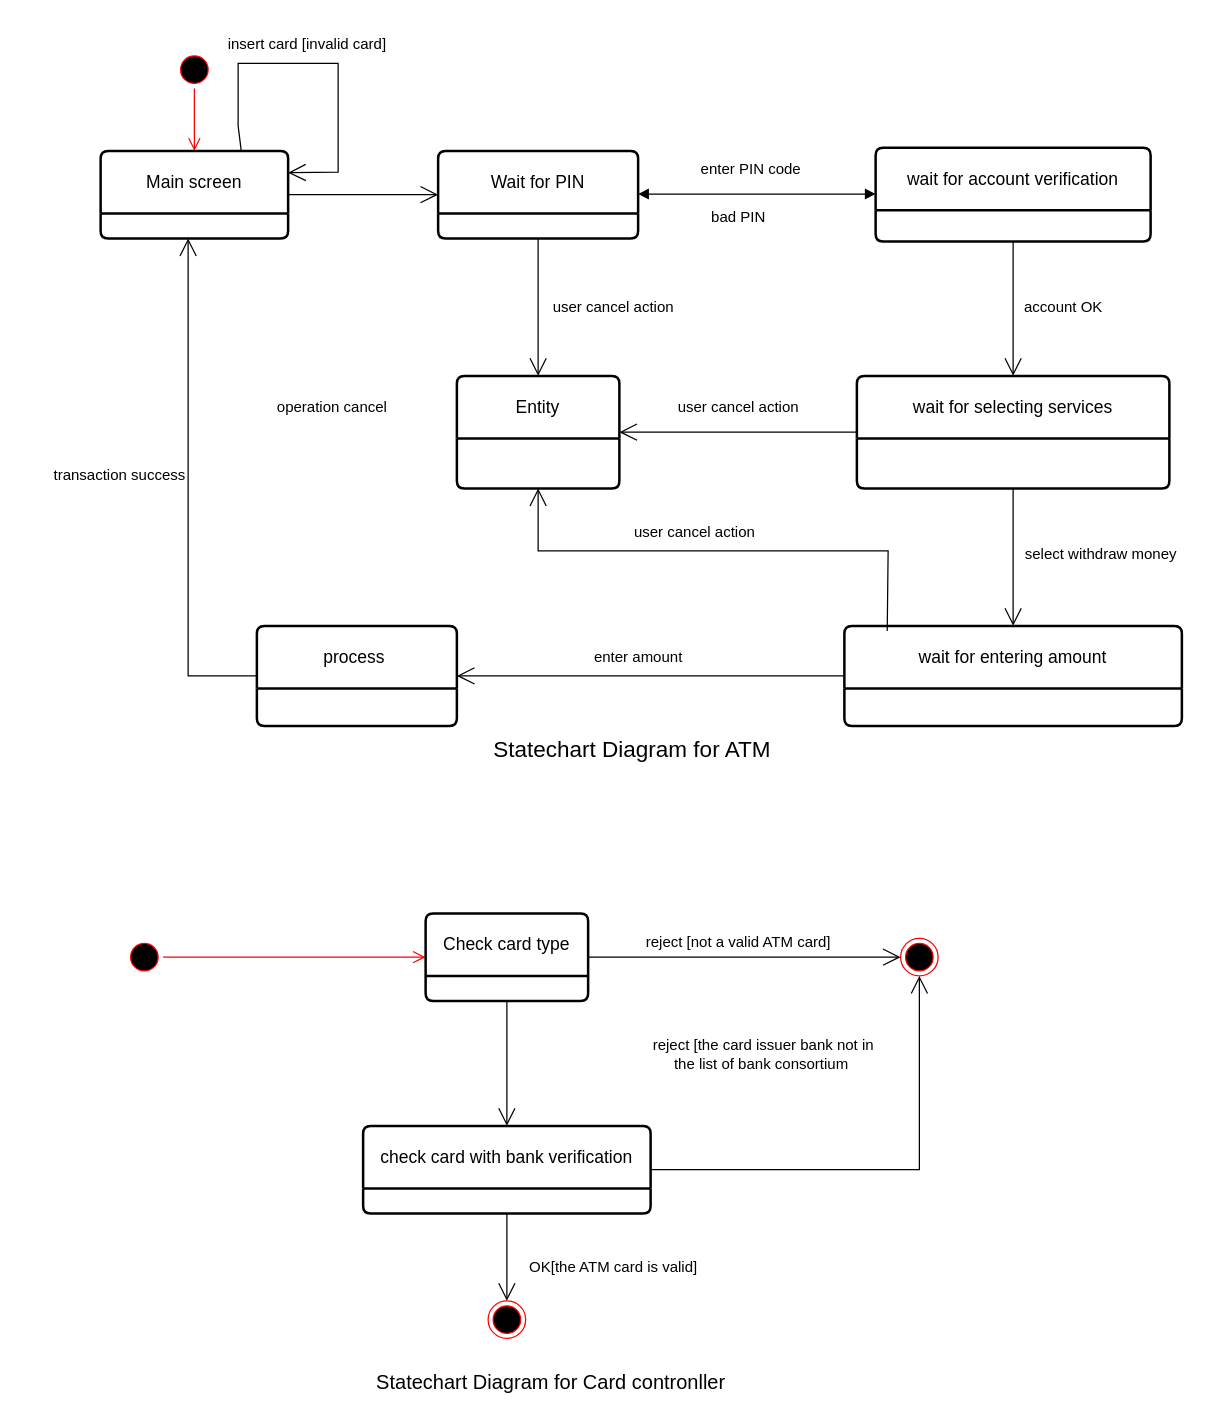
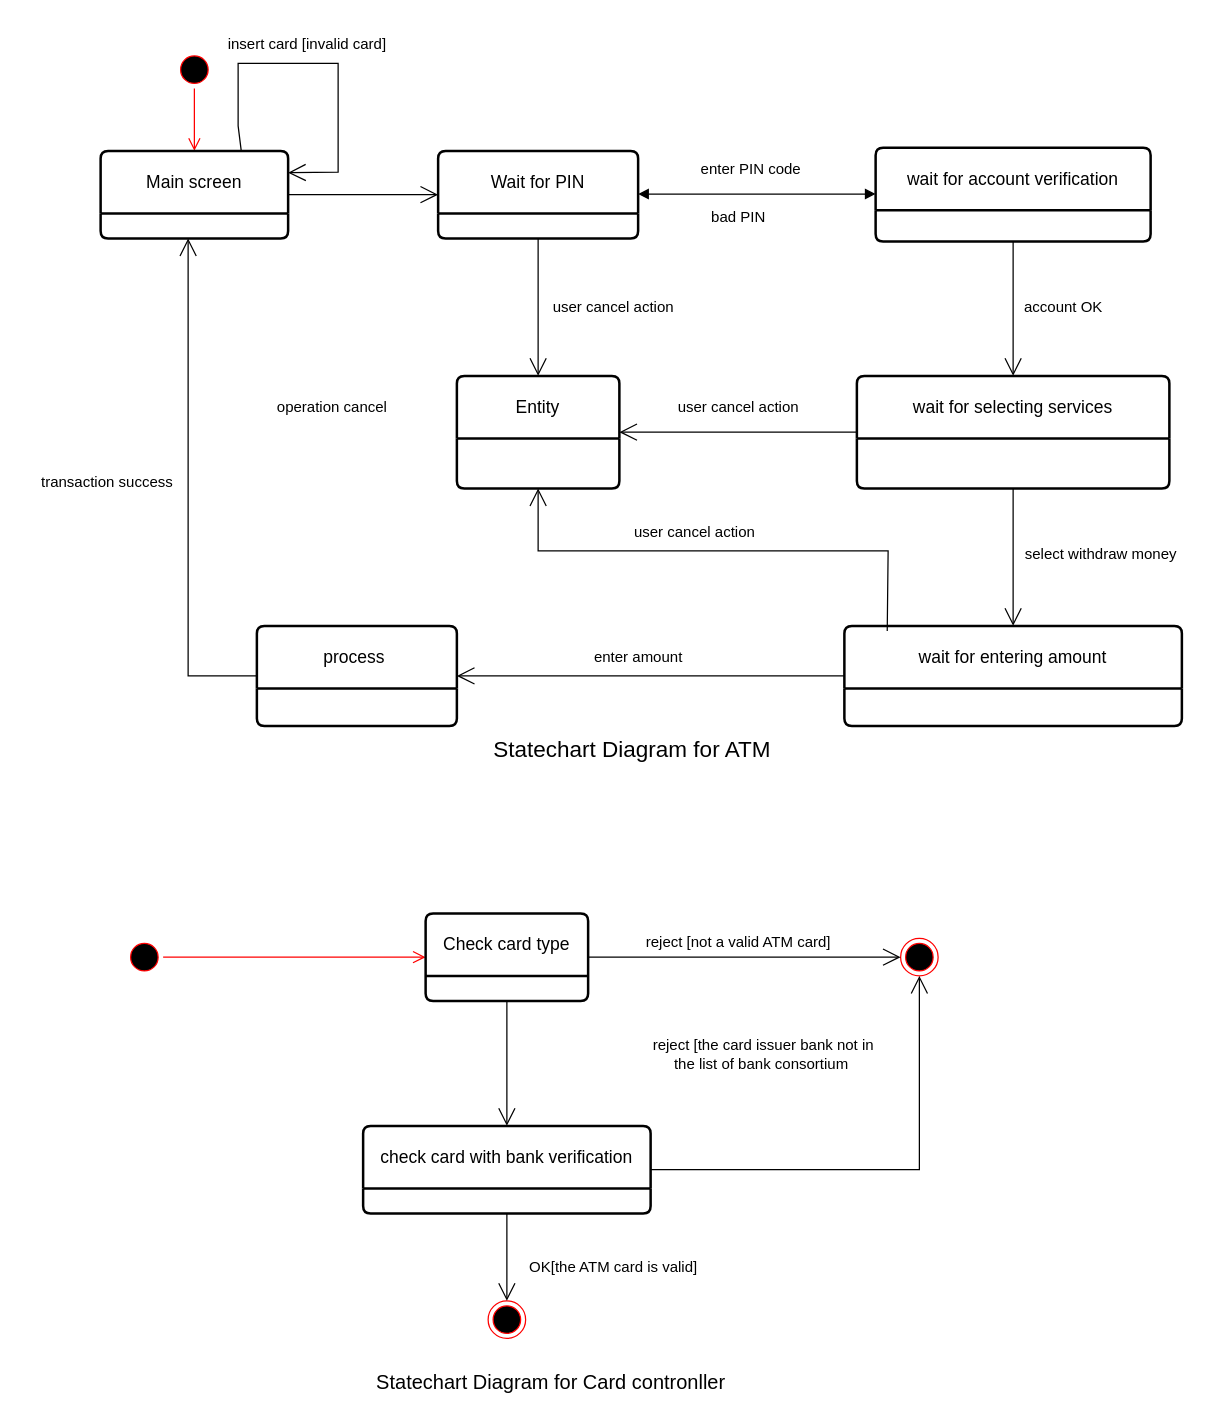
node "transaction success": moved (119, 476) -> (107, 482)
